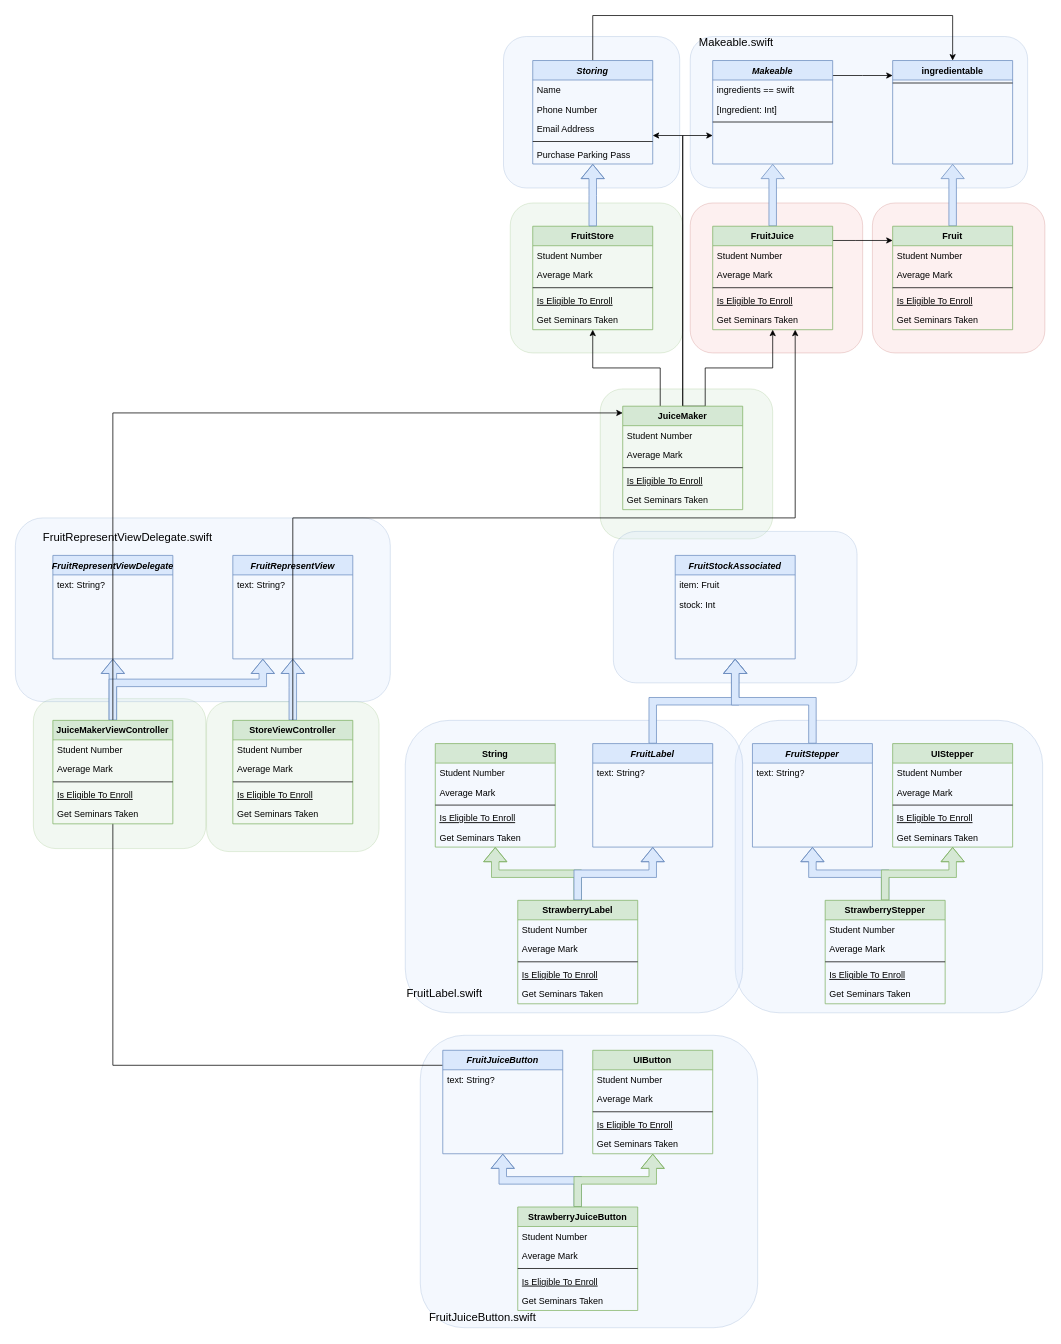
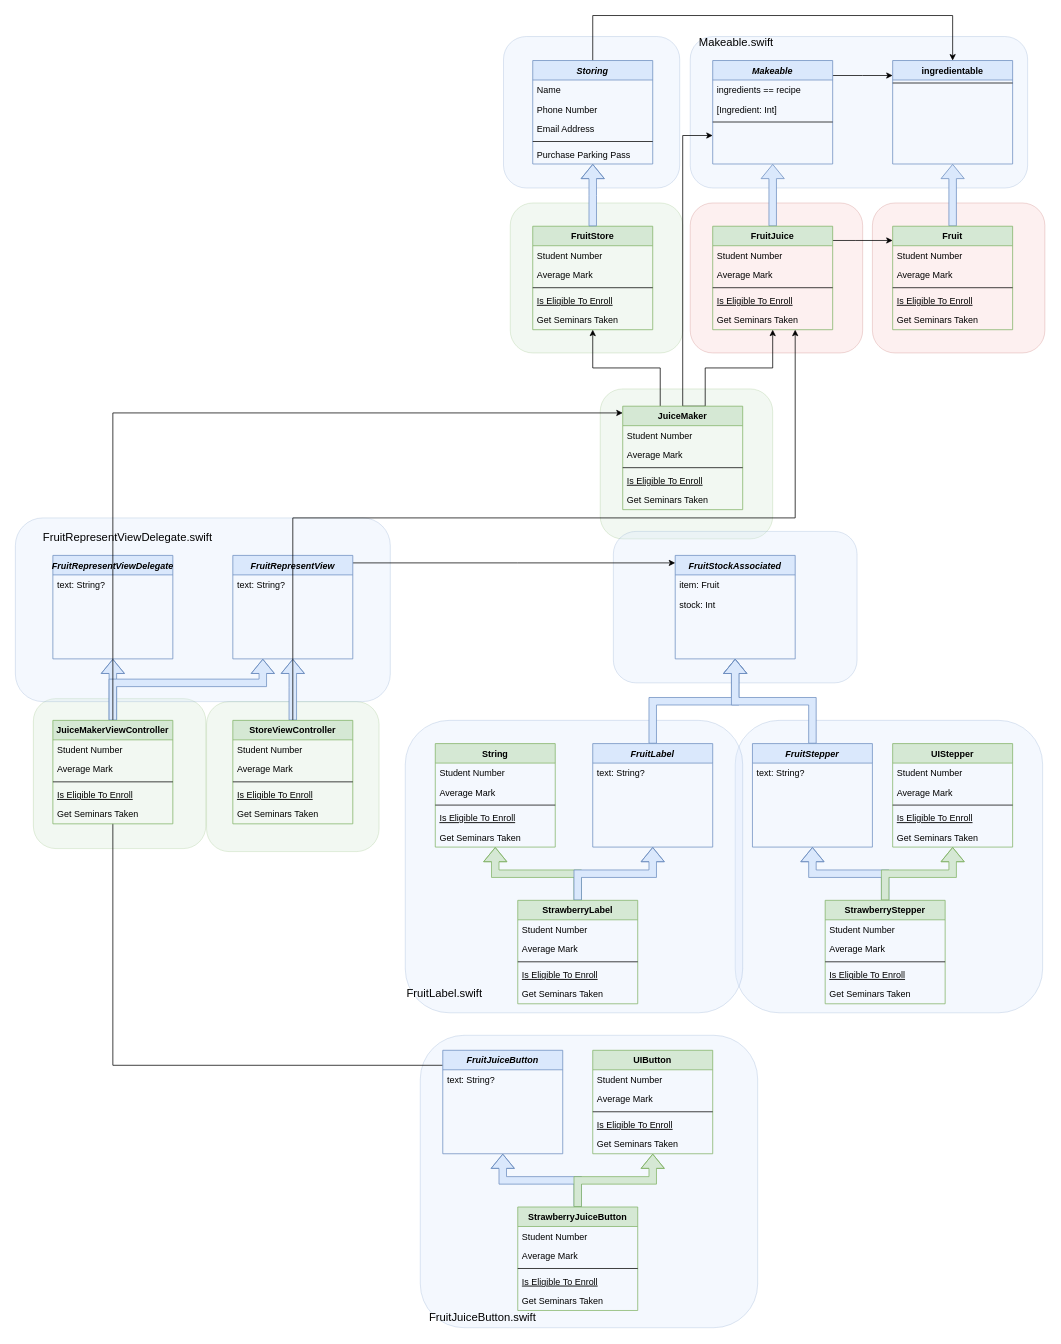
node "ingredients == swift": label "ingredients == swift" -> "ingredients == recipe"
edge "JuiceMaker" -> "Storing": removed
edge "FruitRepresentView" -> "FruitStockAssociated": added
